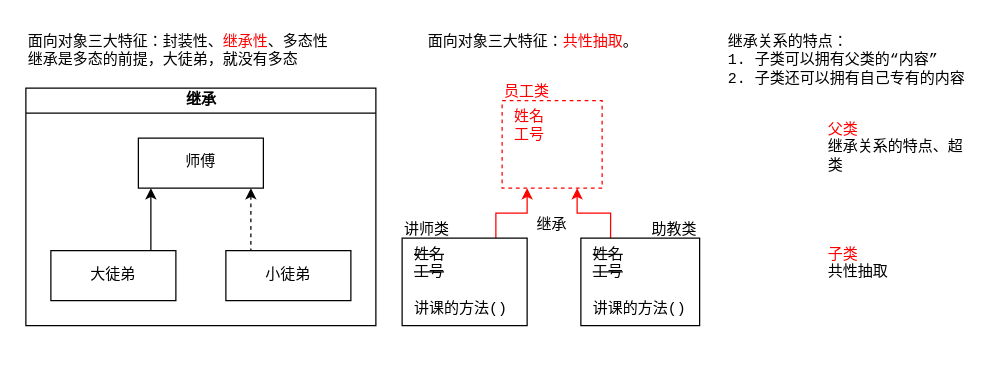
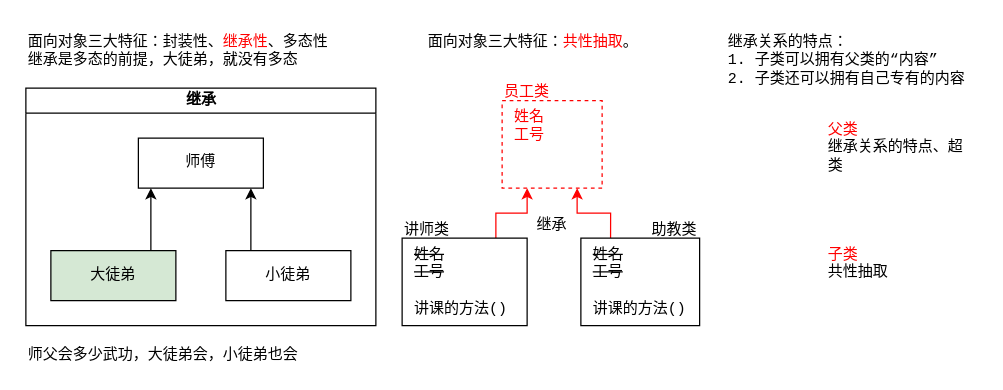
edge "小徒弟" -> "师傅": style dashed -> solid
node "大徒弟": fillcolor #ffffff -> #d5e8d4
node "师父会多少武功，大徒弟会，小徒弟也会": added
